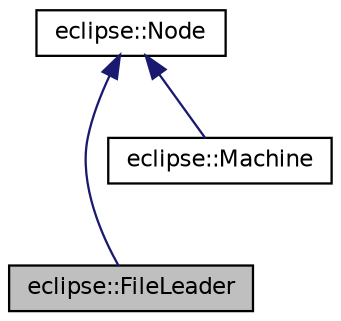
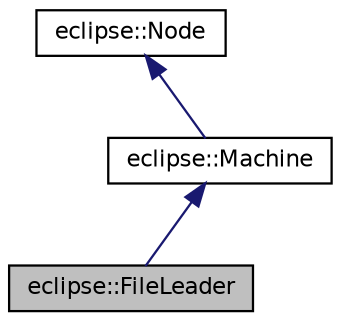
edge "eclipse::FileLeader" -> "eclipse::Node": now "eclipse::FileLeader" -> "eclipse::Machine"
